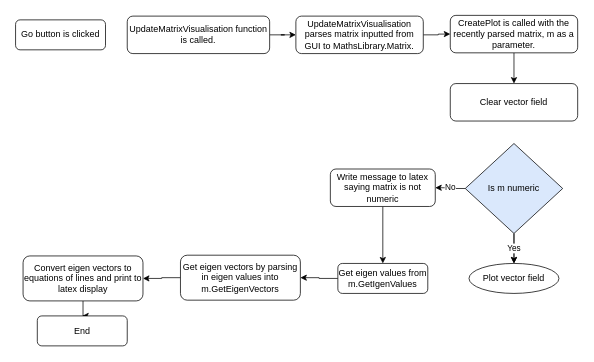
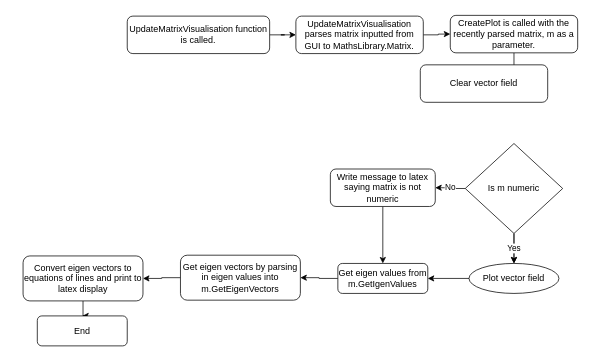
node "Go button is clicked": removed
node "Clear vector field": moved (514, 102) -> (484, 84)
node "Is m numeric": fillcolor #dae8fc -> #ffffff
edge "Plot vector field" -> "Get eigen values from m.GetIgenValues": added
